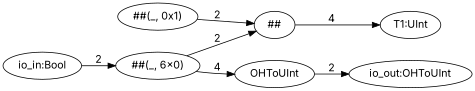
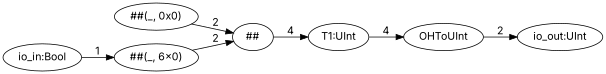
node "##(_, 0x1)": label "##(_, 0x1)" -> "##(_, 0x0)"
edge "io_in:Bool" -> "##(_, 6x0)": label "2" -> "1"
edge "##(_, 6x0)" -> "OHToUInt": now "T1:UInt" -> "OHToUInt"
node "io_out:OHToUInt": label "io_out:OHToUInt" -> "io_out:UInt"
